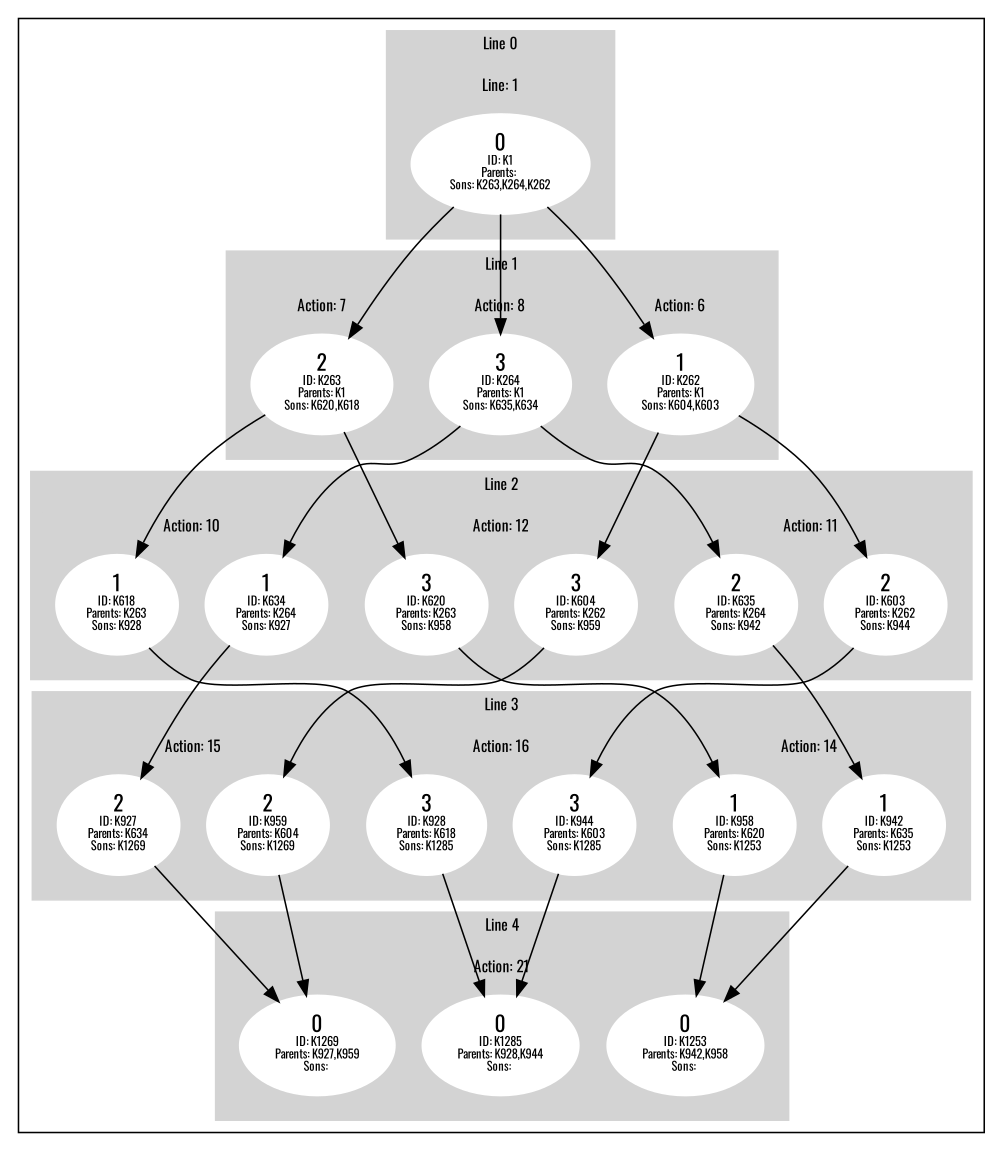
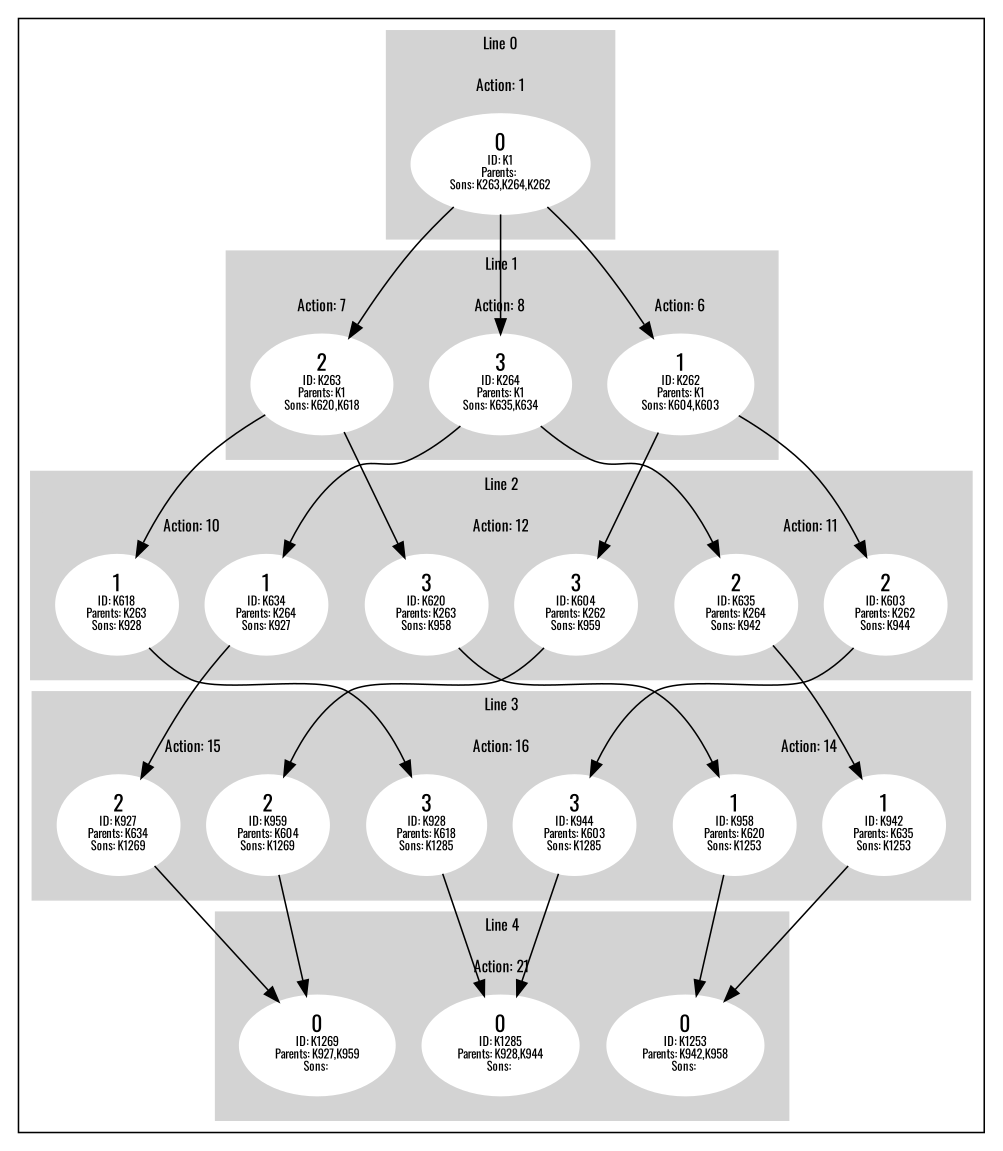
cluster "Line: 1": label "Line: 1" -> "Action: 1"
